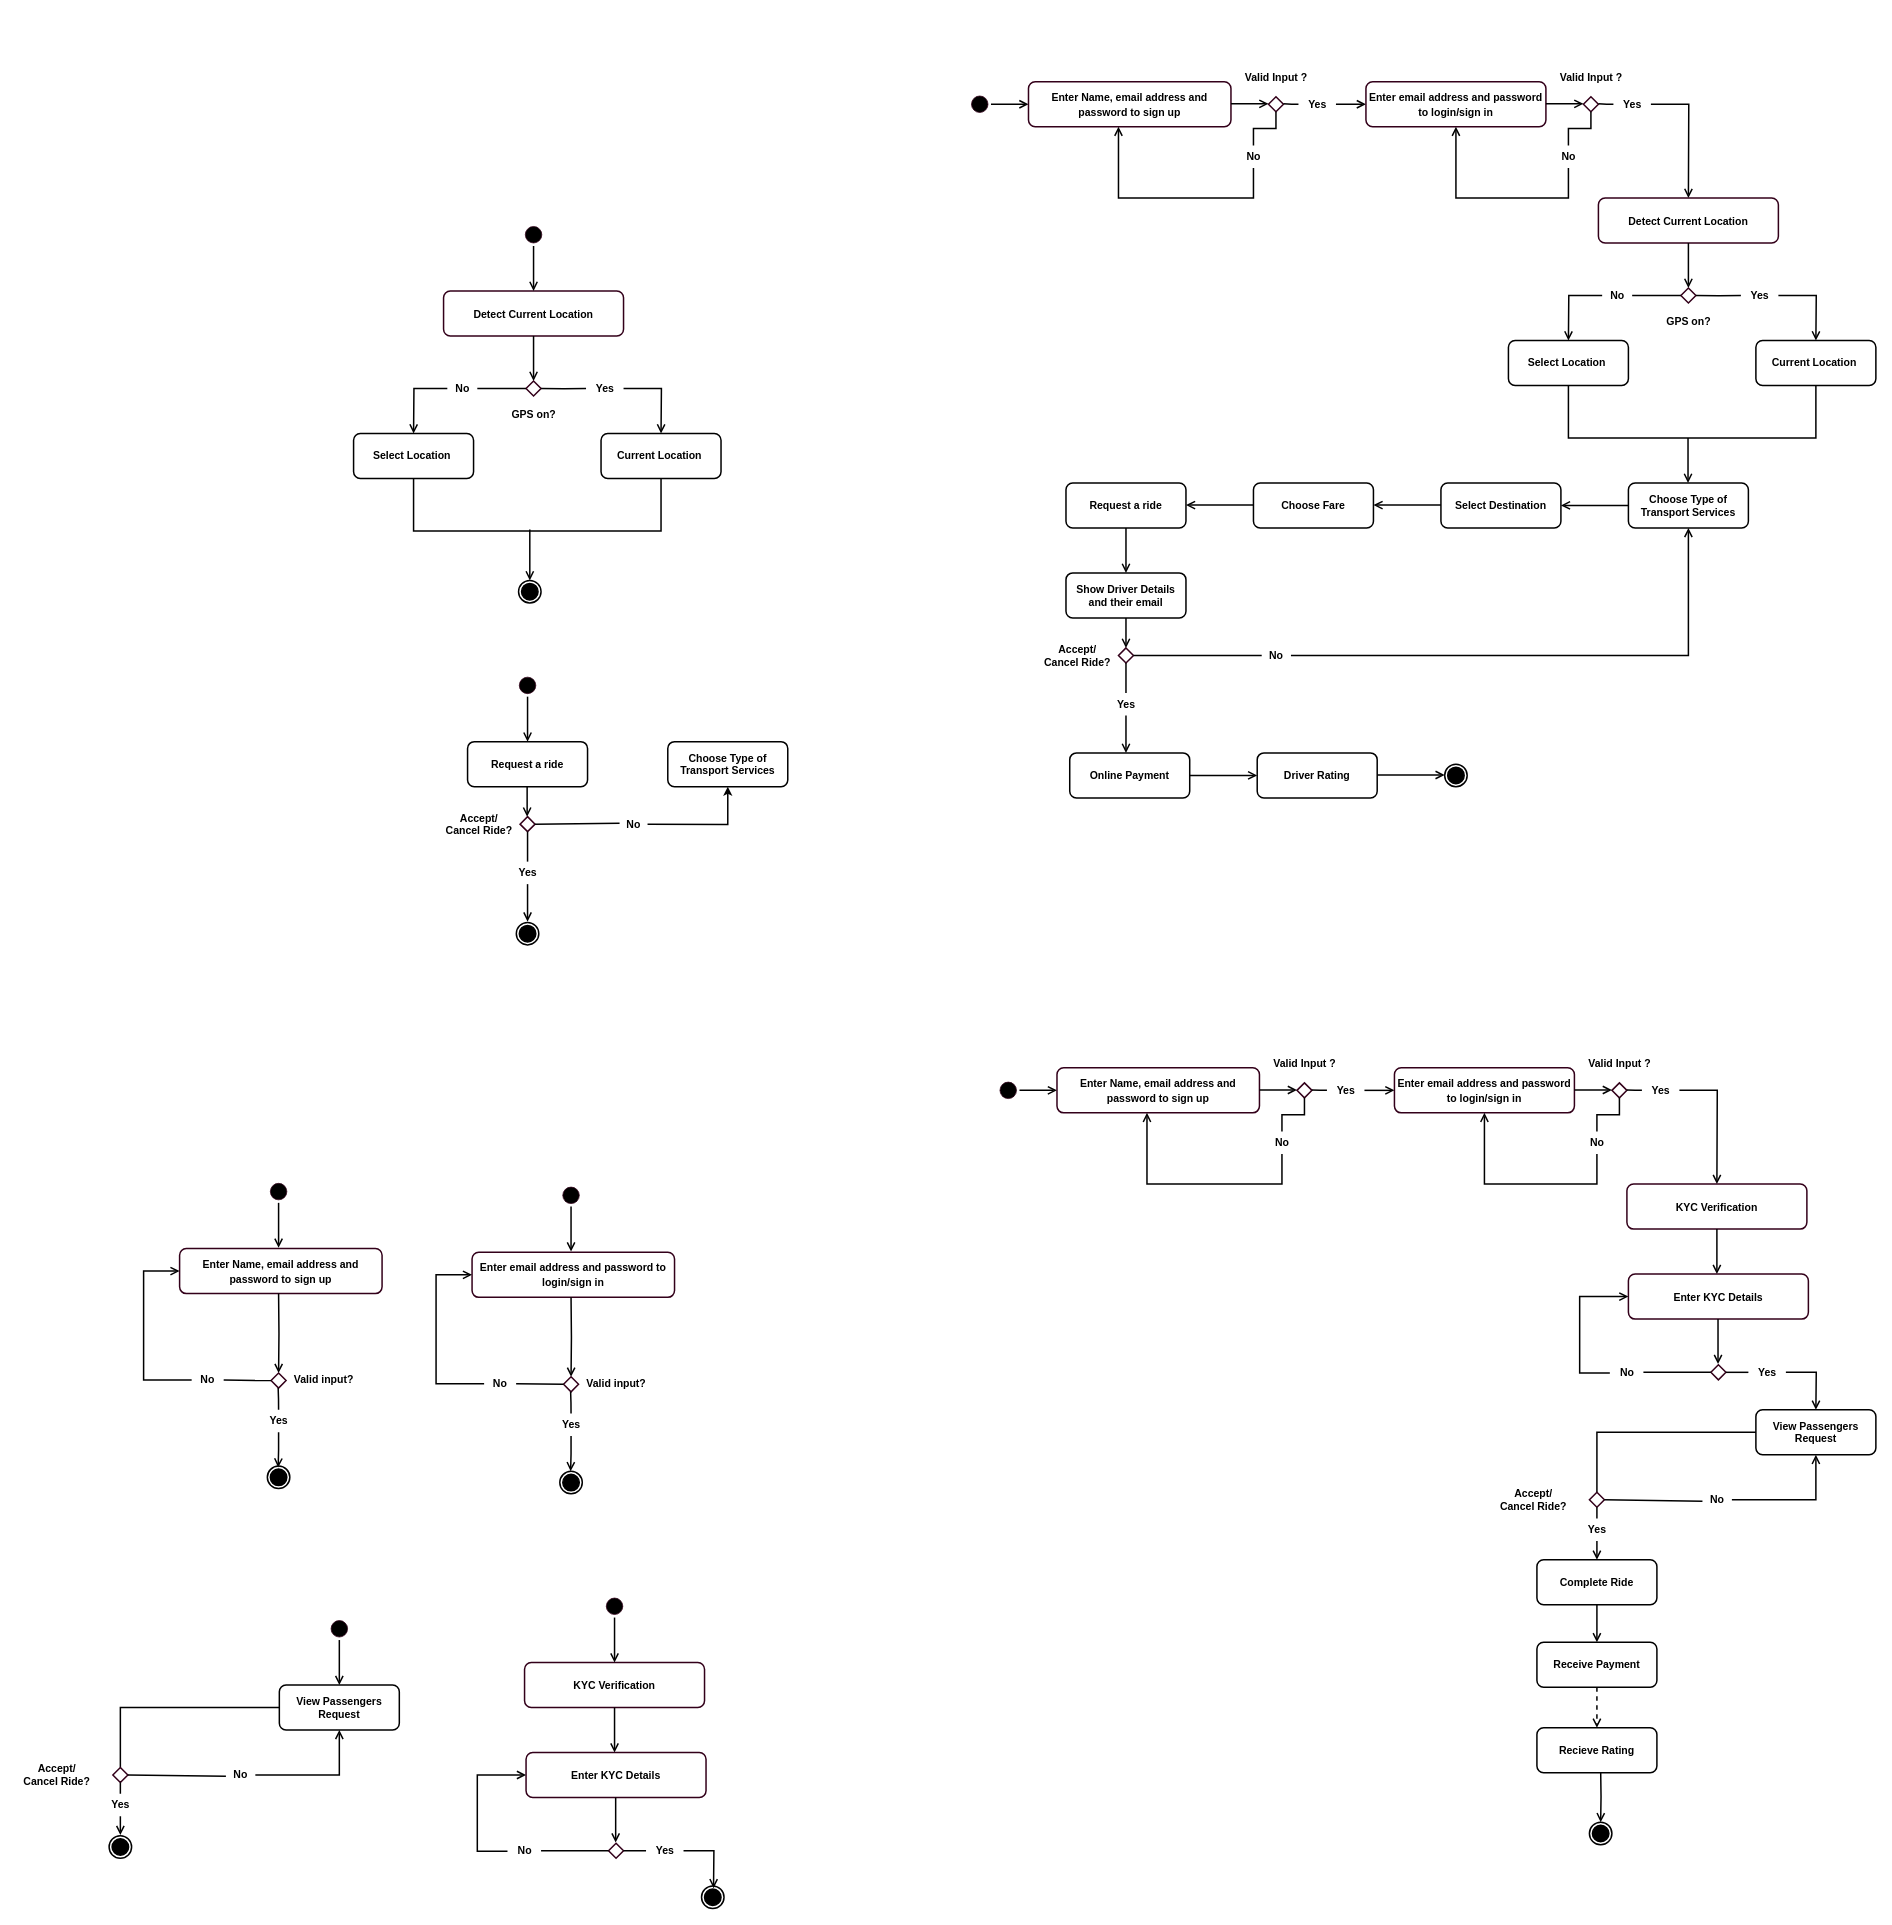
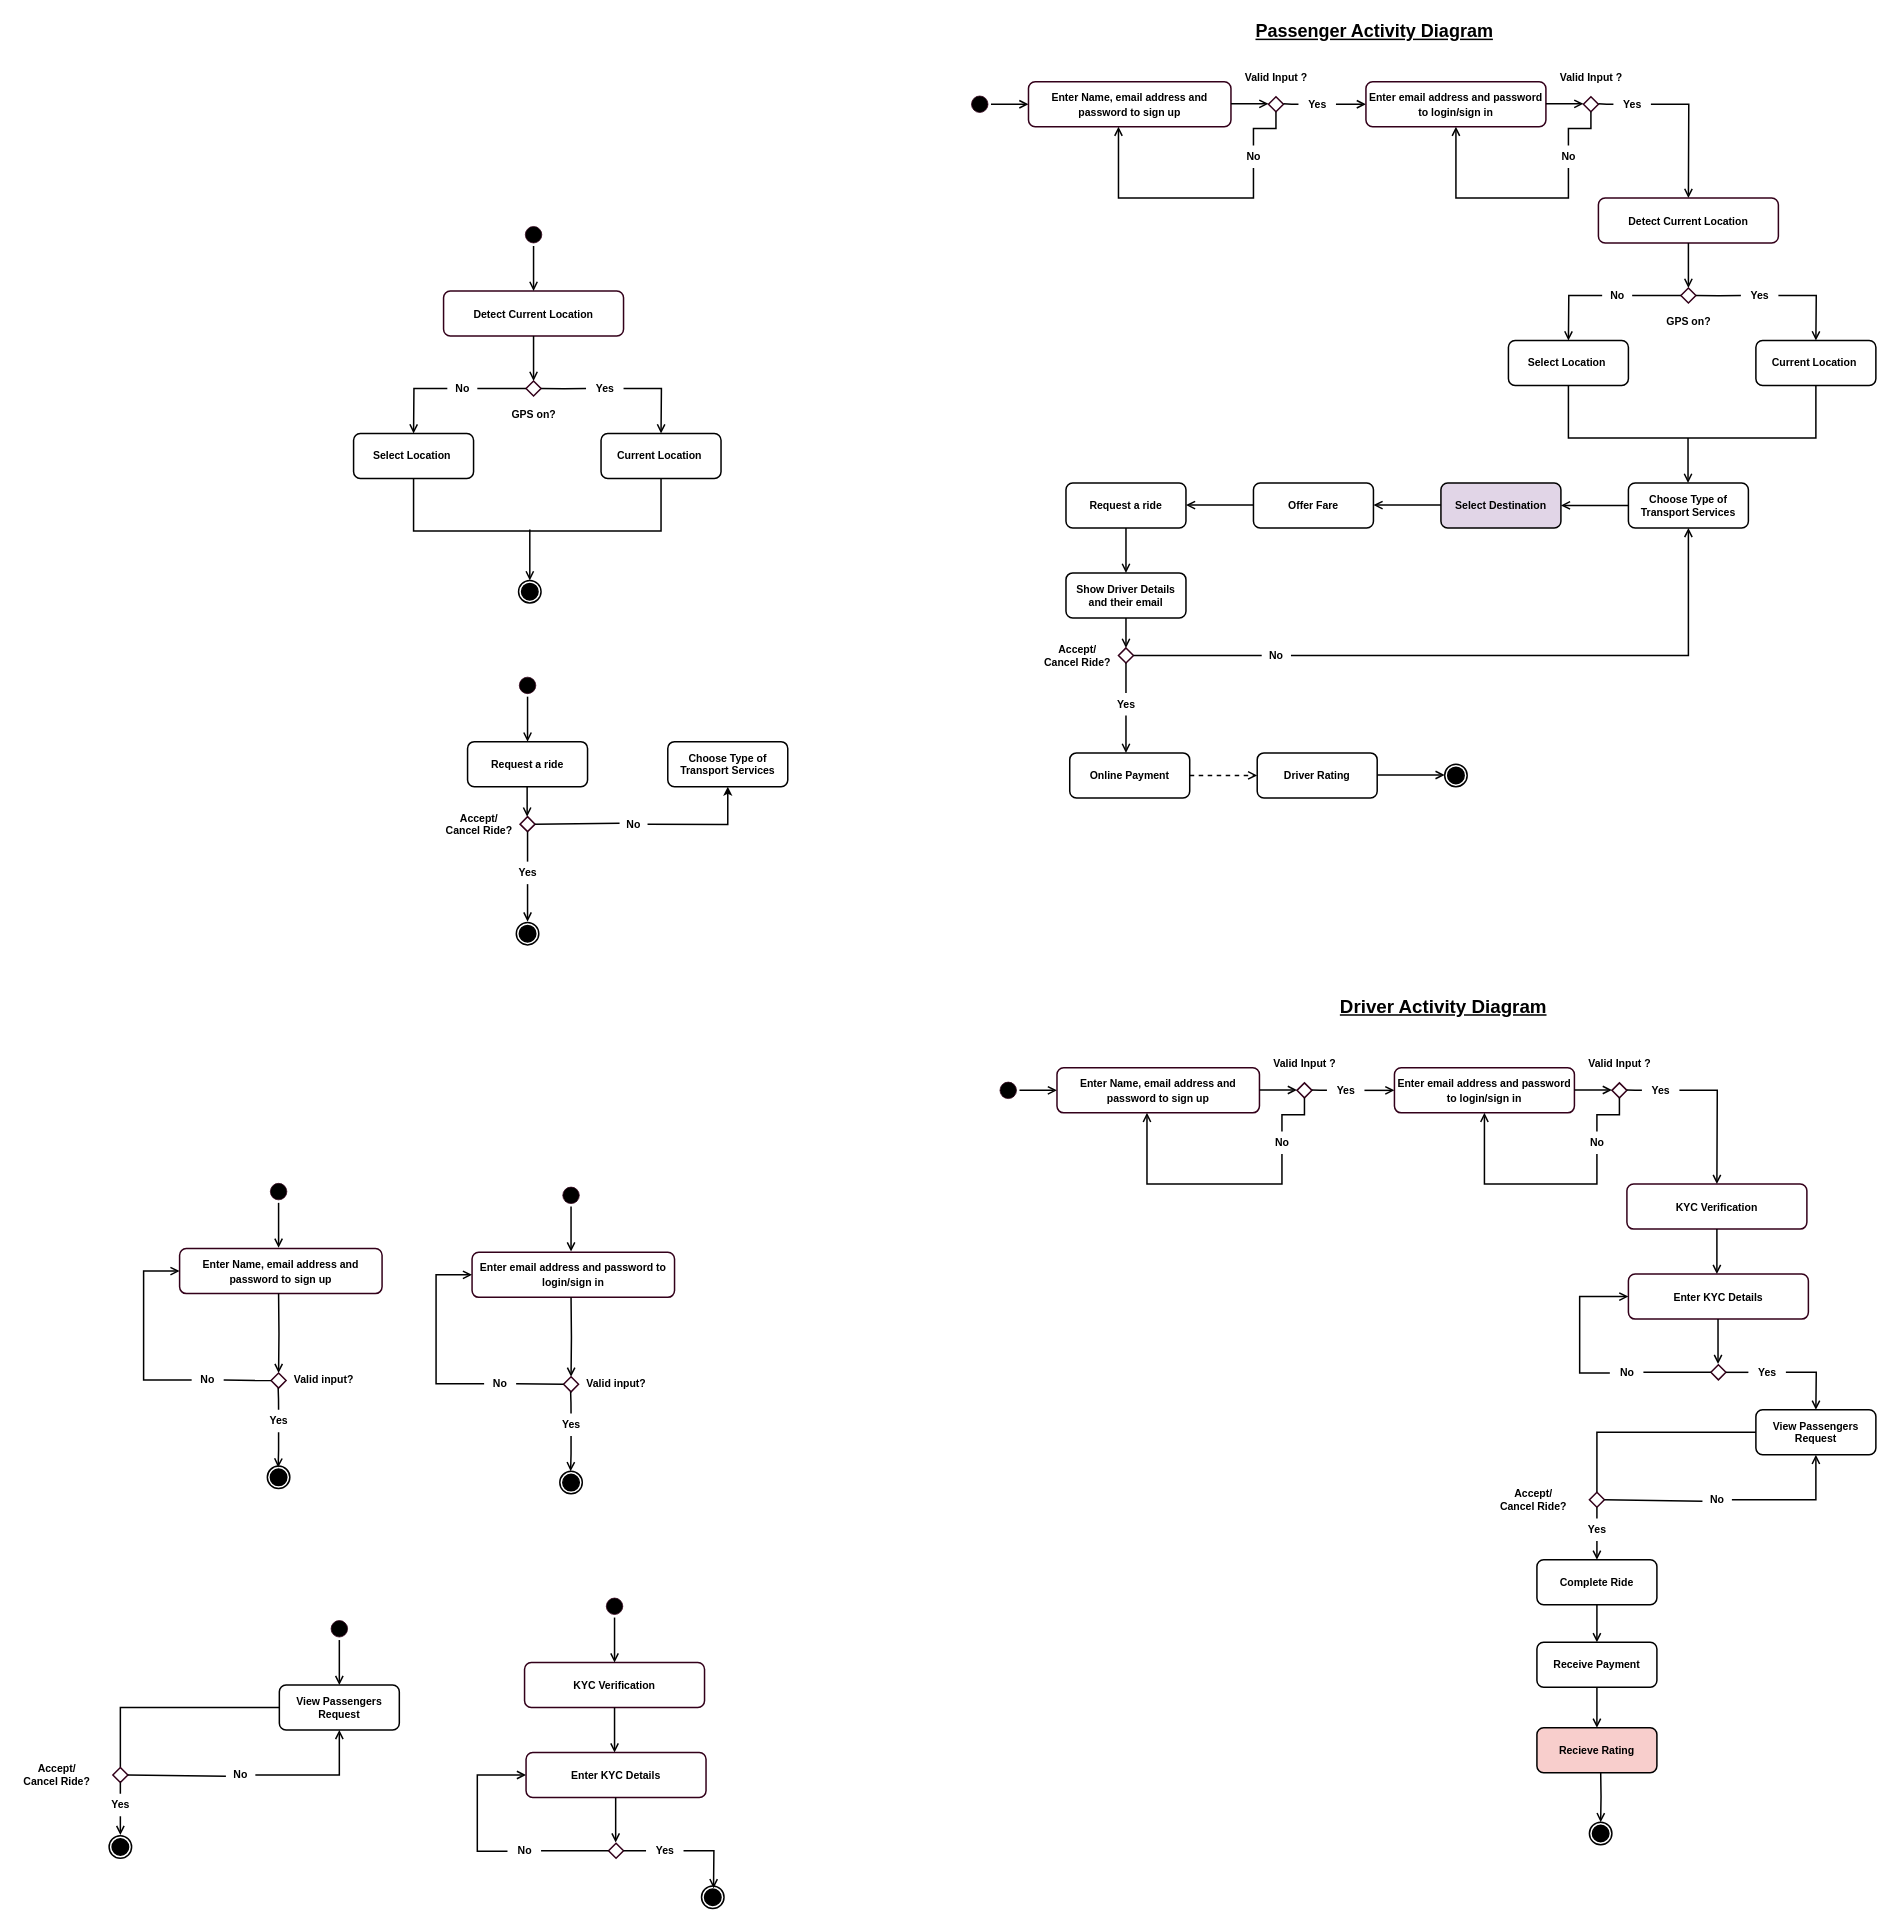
node "Passenger Activity Diagram": added
node "Choose Fare": label "Choose Fare" -> "Offer Fare"
node "Select Destination": fillcolor #ffffff -> #e1d5e7
edge "Online Payment" -> "Driver Rating": style solid -> dashed
node "Driver Activity Diagram": added
edge "Receive Payment" -> "Recieve Rating": style dashed -> solid
node "Recieve Rating": fillcolor #ffffff -> #f8cecc
